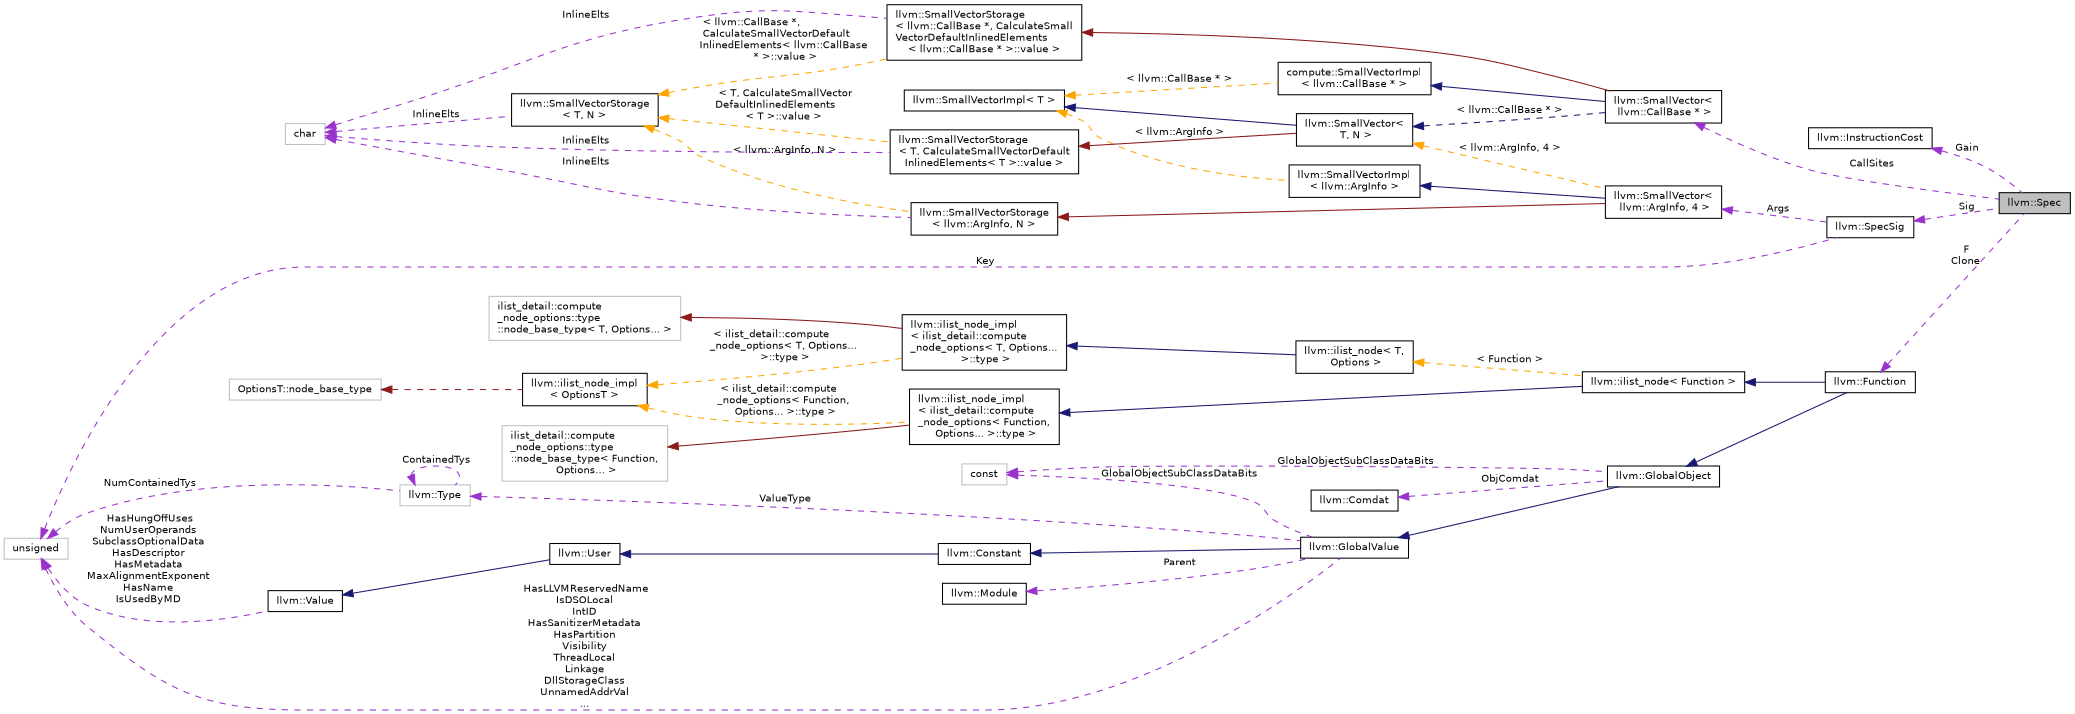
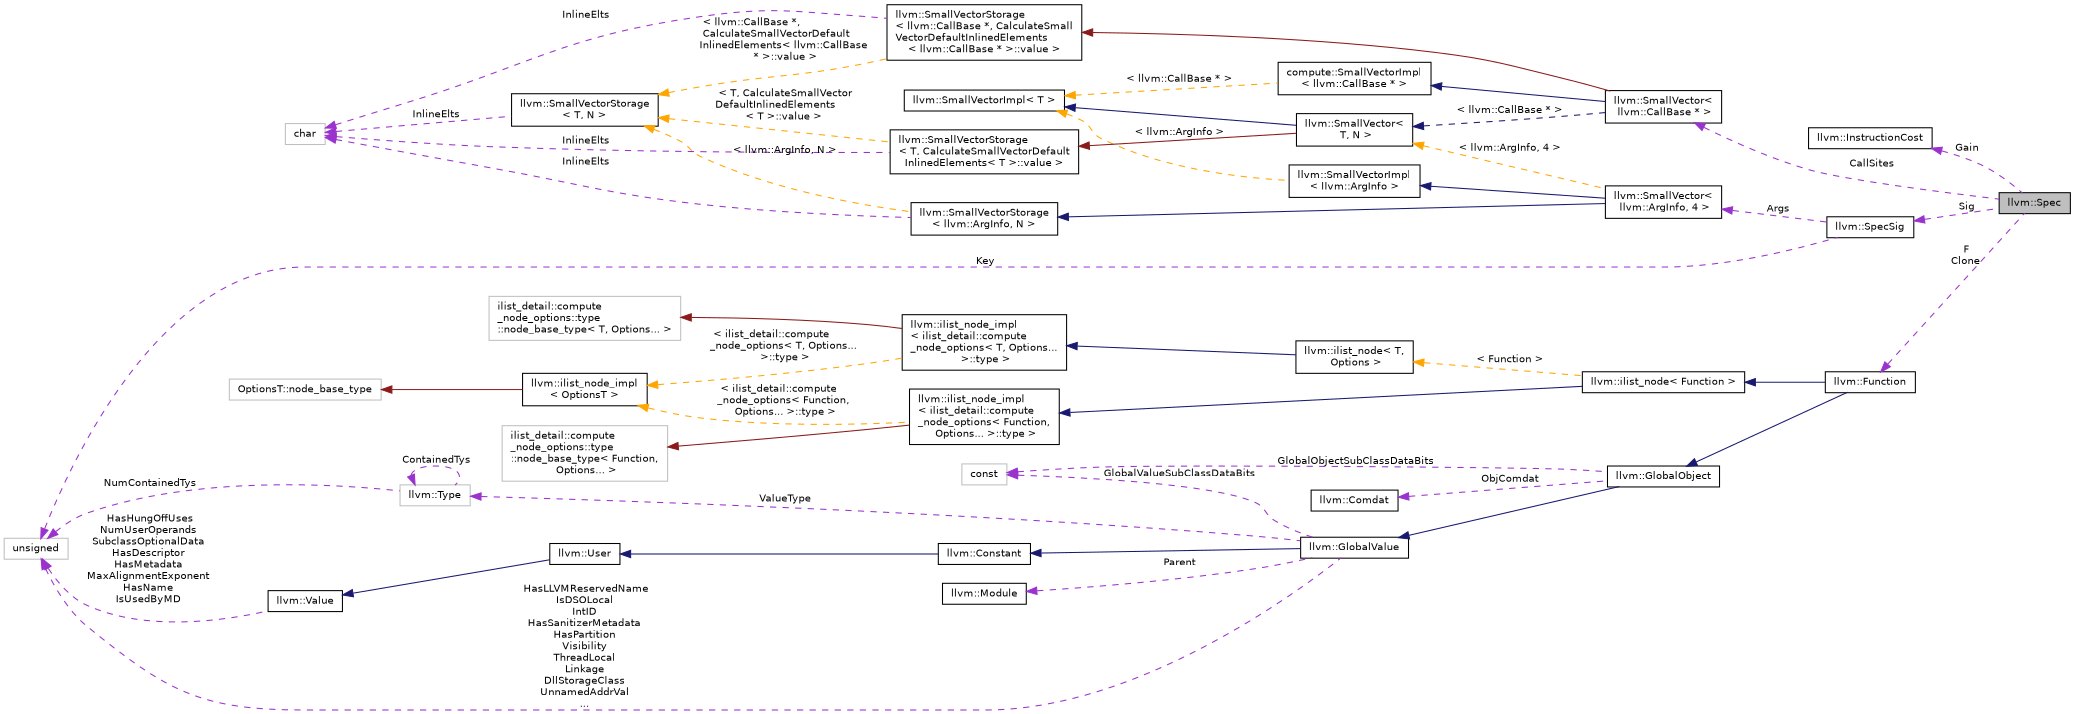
edge "llvm::SmallVector< llvm::ArgInfo, 4 >" -> "llvm::SmallVectorStorage < llvm::ArgInfo, N >": color firebrick4 -> midnightblue
edge "llvm::ilist_node_impl < OptionsT >" -> "OptionsT::node_base_type": style dashed -> solid
edge "llvm::GlobalValue" -> "const": label " GlobalObjectSubClassDataBits" -> " GlobalValueSubClassDataBits"
